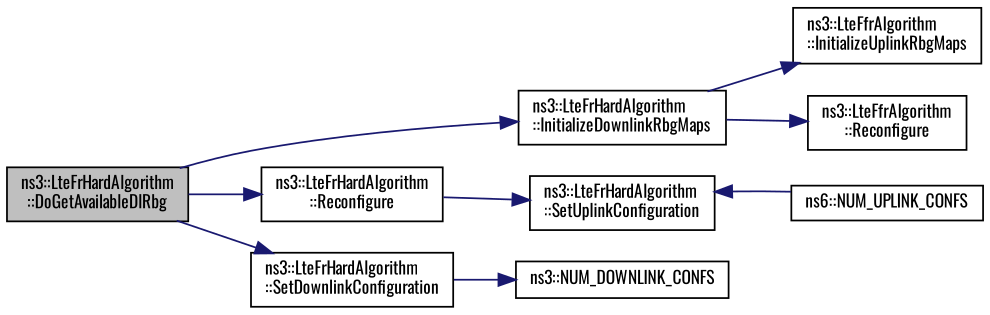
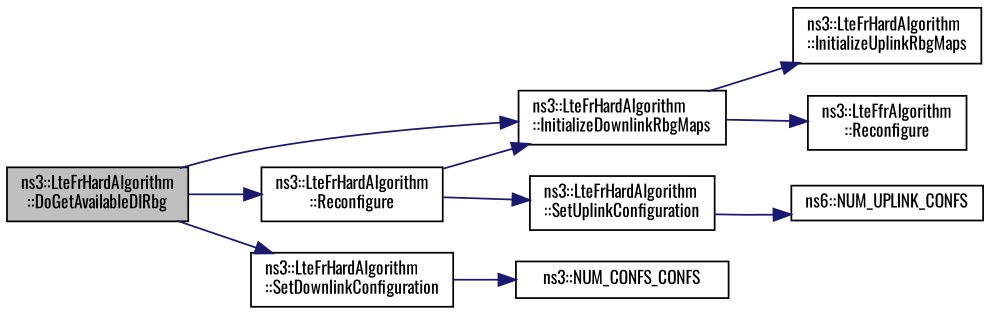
node "ns3::LteFfrAlgorithm ::InitializeUplinkRbgMaps": label "ns3::LteFfrAlgorithm ::InitializeUplinkRbgMaps" -> "ns3::LteFrHardAlgorithm ::InitializeUplinkRbgMaps"
edge "ns3::LteFrHardAlgorithm ::Reconfigure" -> "ns3::LteFrHardAlgorithm ::InitializeDownlinkRbgMaps": added
edge "ns6::NUM_UPLINK_CONFS" -> "ns3::LteFrHardAlgorithm ::SetUplinkConfiguration": reversed
node "ns3::NUM_DOWNLINK_CONFS": label "ns3::NUM_DOWNLINK_CONFS" -> "ns3::NUM_CONFS_CONFS"
